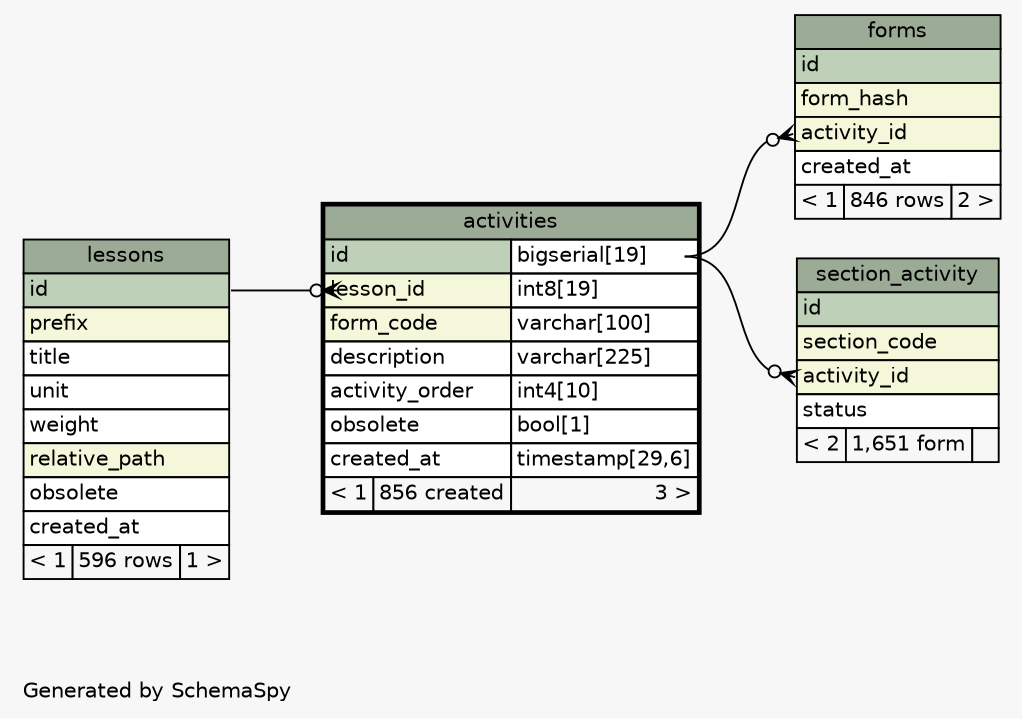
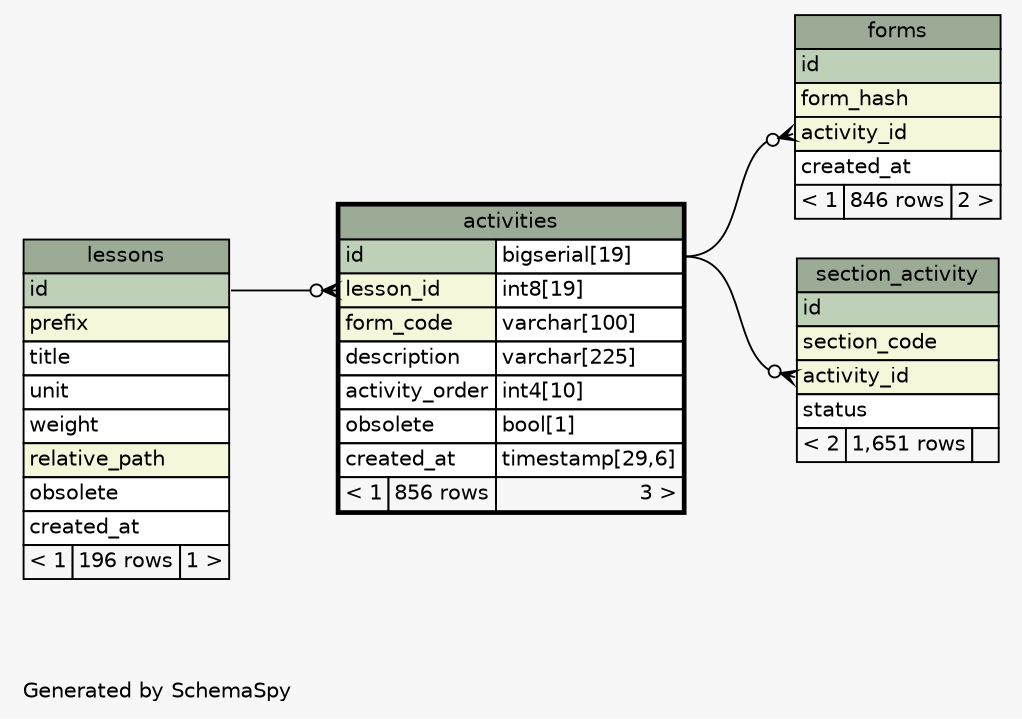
node "section_activity": text "1,651 form" -> "1,651 rows"
node "activities": text "856 created" -> "856 rows"
node "lessons": text "596 rows" -> "196 rows"
